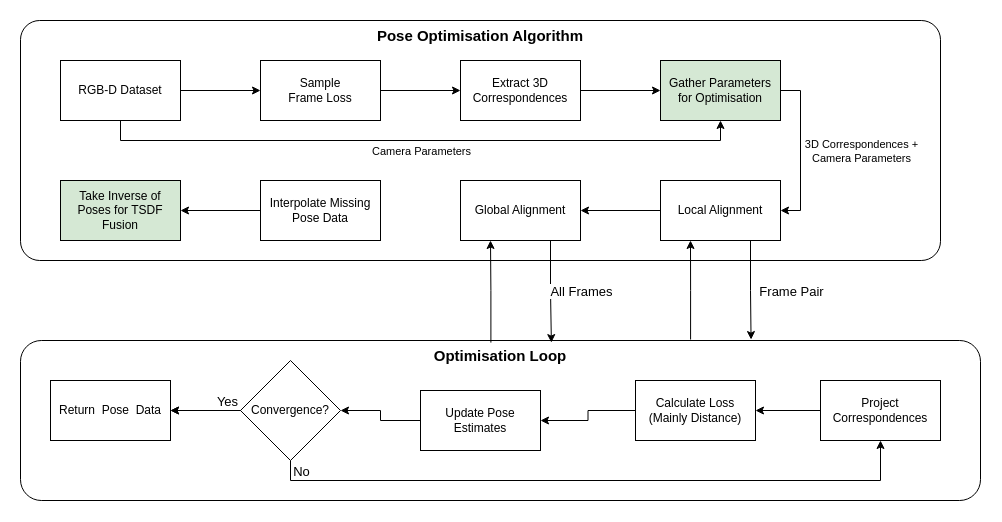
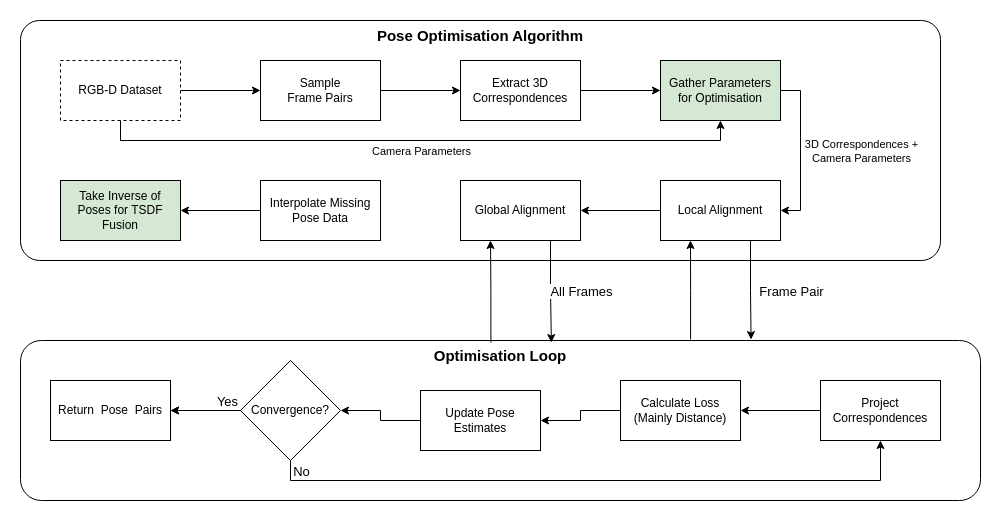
node "RGB-D Dataset": style solid -> dashed
node "Sample Frame Loss": label "Sample Frame Loss" -> "Sample Frame Pairs"
node "Return Pose Data": label "Return Pose Data" -> "Return Pose Pairs"
node "Calculate Loss (Mainly Distance)": moved (696, 411) -> (681, 411)
